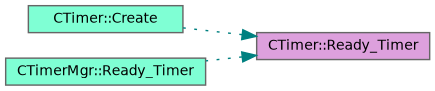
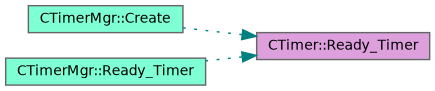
node "CTimer::Create": label "CTimer::Create" -> "CTimerMgr::Create"
